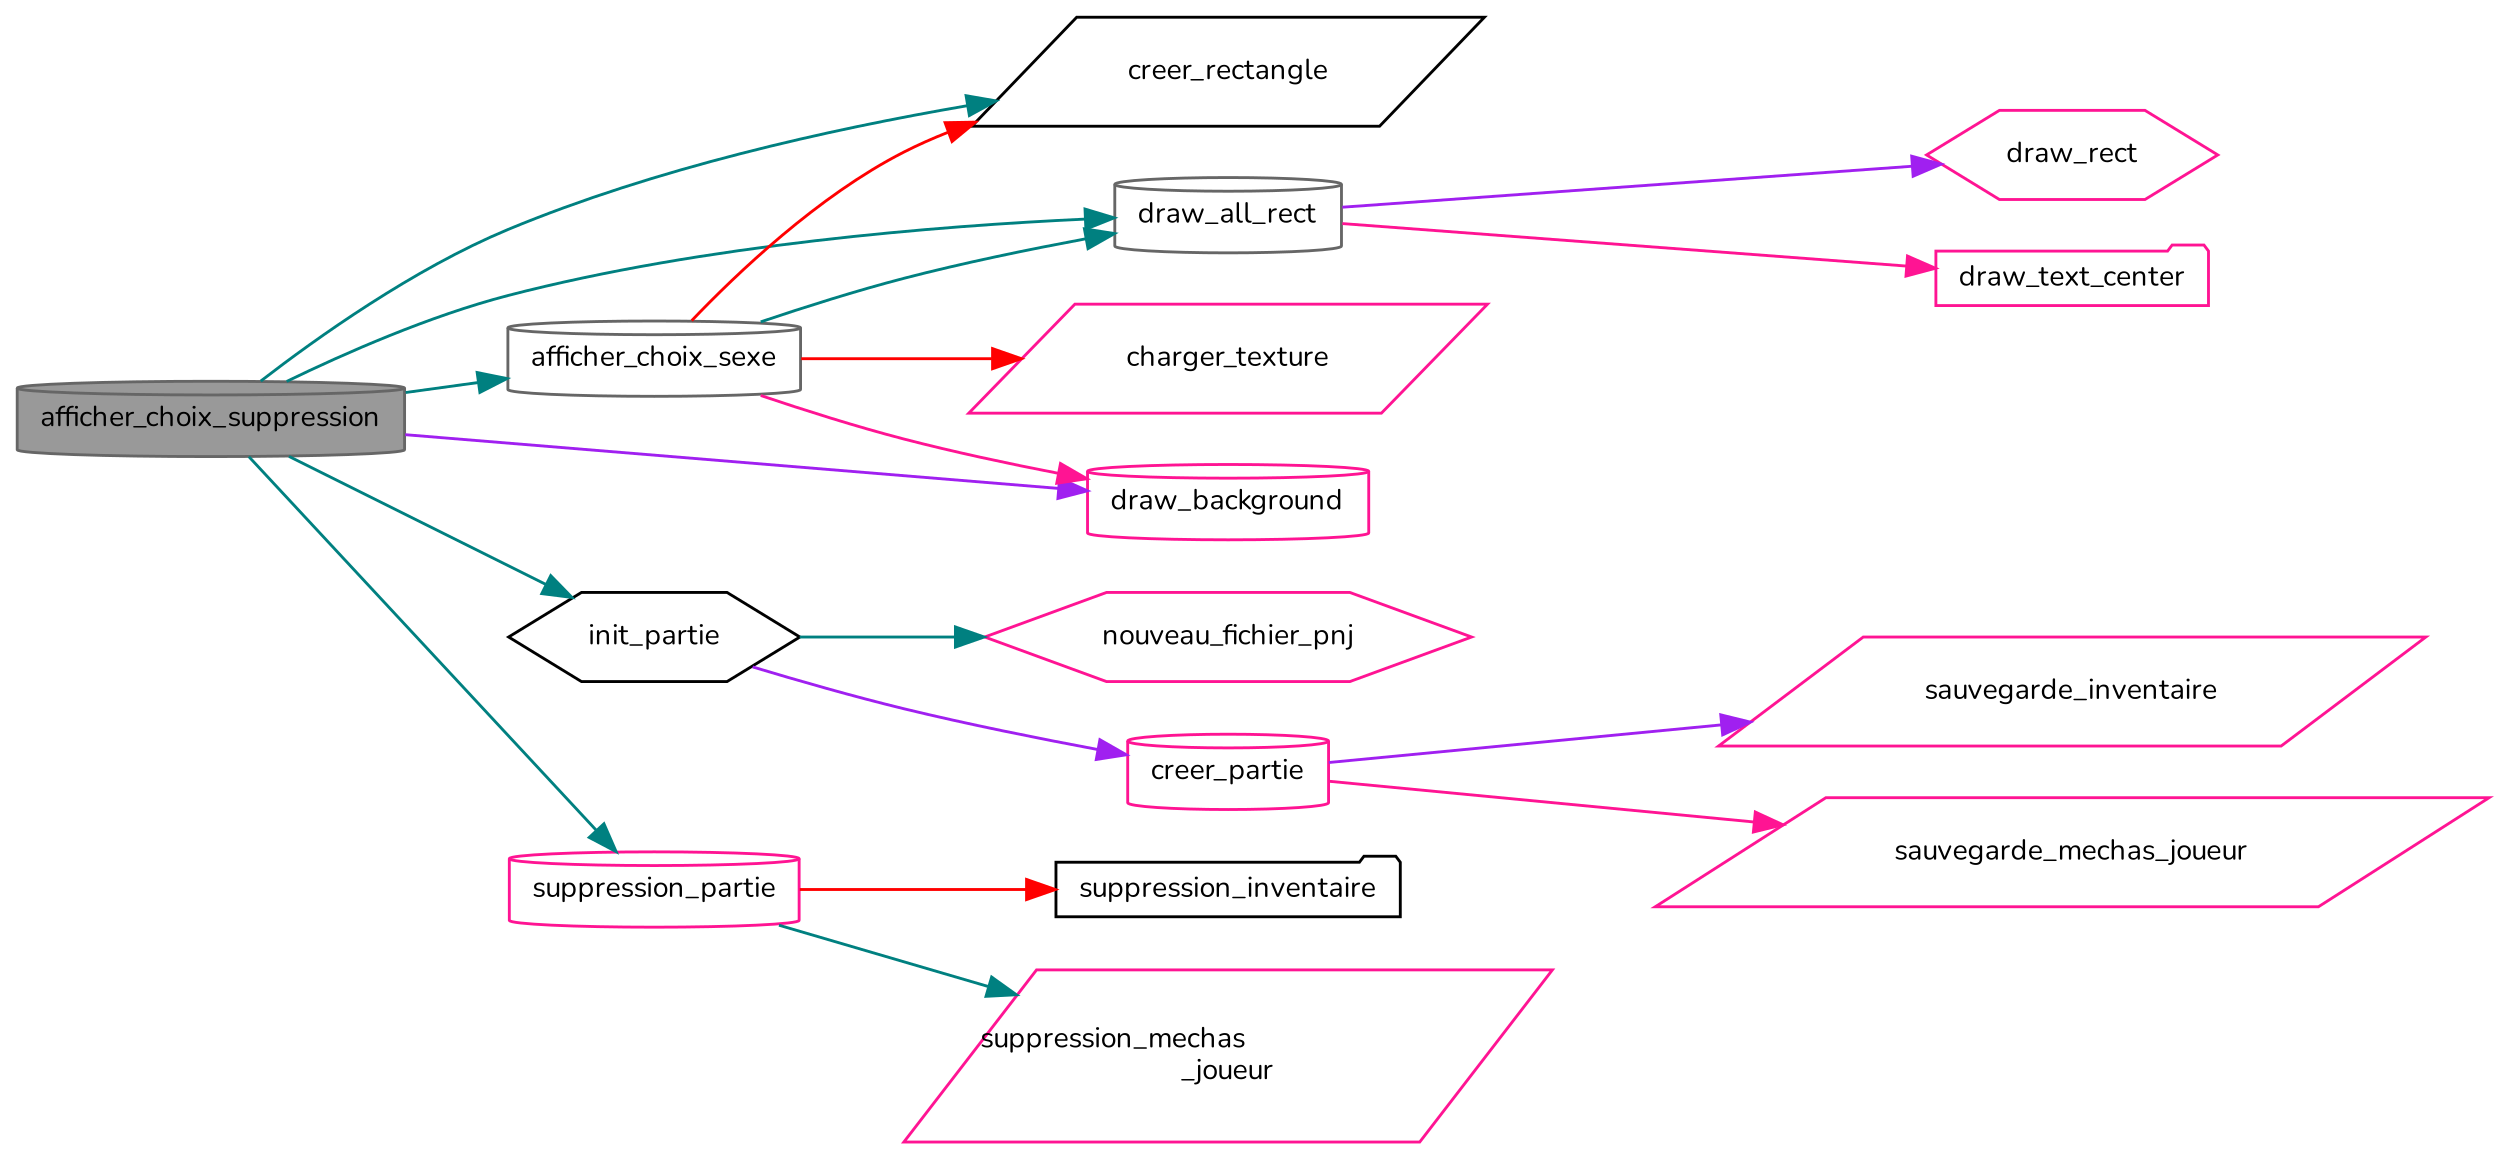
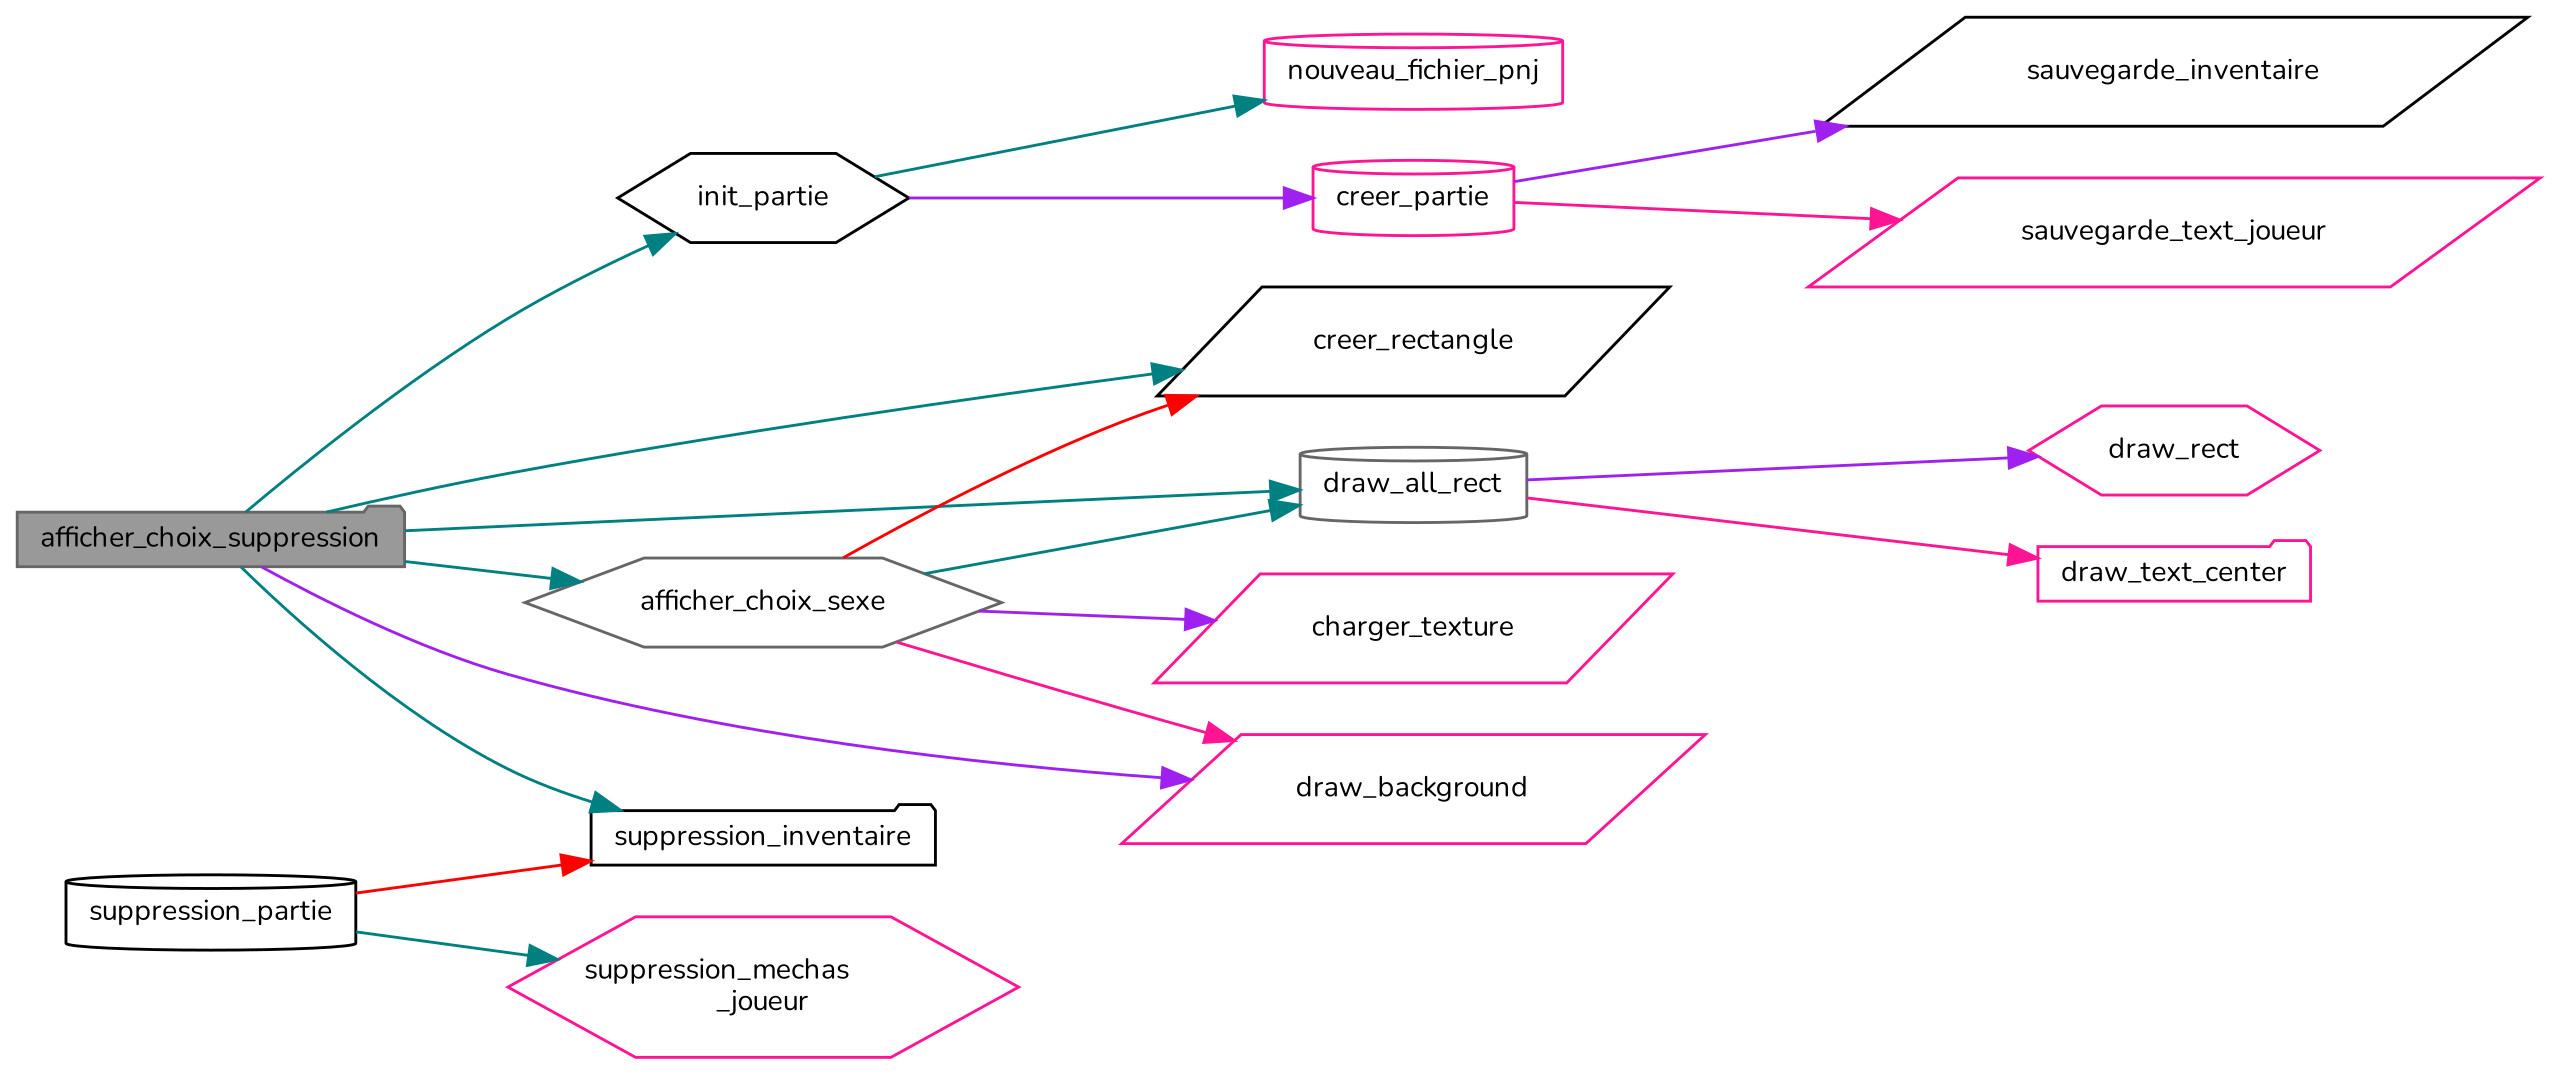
node "afficher_choix_sexe": shape cylinder -> hexagon
edge "afficher_choix_sexe" -> "charger_texture": color red -> purple
node "afficher_choix_suppression": shape cylinder -> folder
node "draw_background": shape cylinder -> parallelogram
node "nouveau_fichier_pnj": shape hexagon -> cylinder
edge "afficher_choix_suppression" -> "suppression_partie": now "afficher_choix_suppression" -> "suppression_inventaire"
node "sauvegarde_inventaire": color deeppink -> black
node "sauvegarde_mechas_joueur": label "sauvegarde_mechas_joueur" -> "sauvegarde_text_joueur"
node "suppression_partie": color deeppink -> black
node "suppression_mechas _joueur": shape parallelogram -> hexagon
